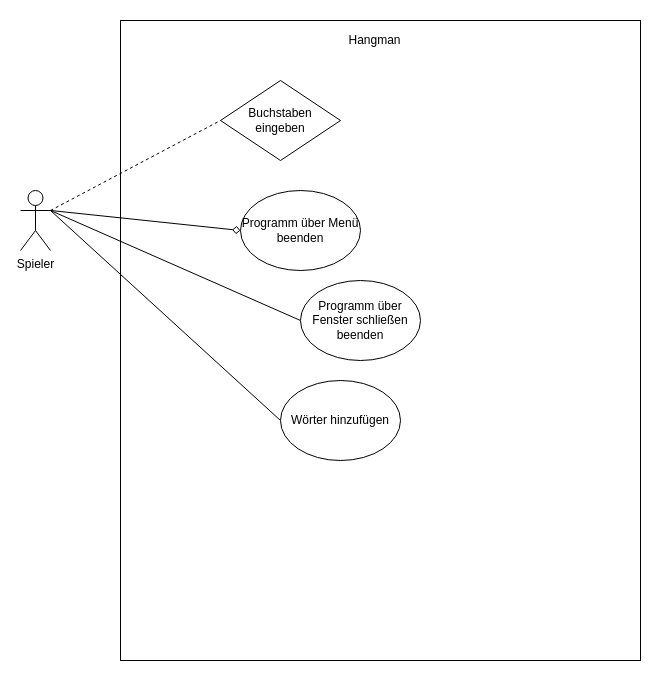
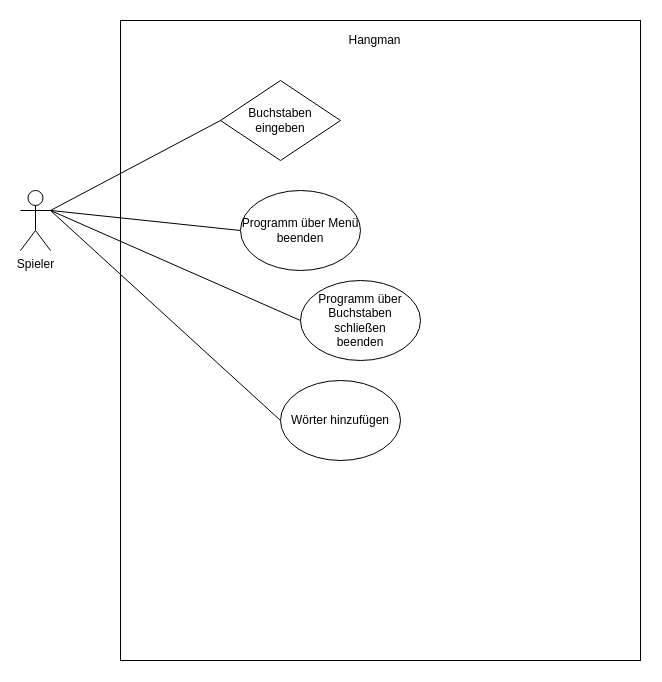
edge "Buchstaben eingeben" -- "Spieler": style dashed -> solid
edge "Spieler" -> "Programm über Menü beenden": arrowhead diamond -> none
node "Programm über Fenster schließen beenden": label "Programm über Fenster schließen beenden" -> "Programm über Buchstaben schließen beenden"
